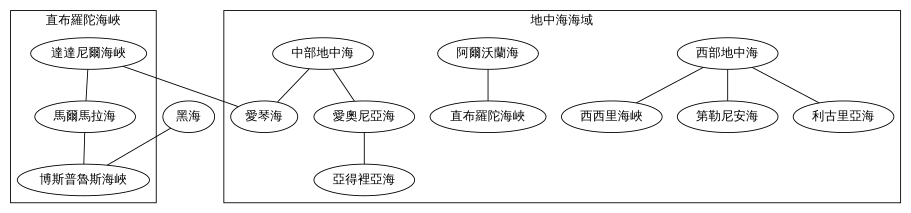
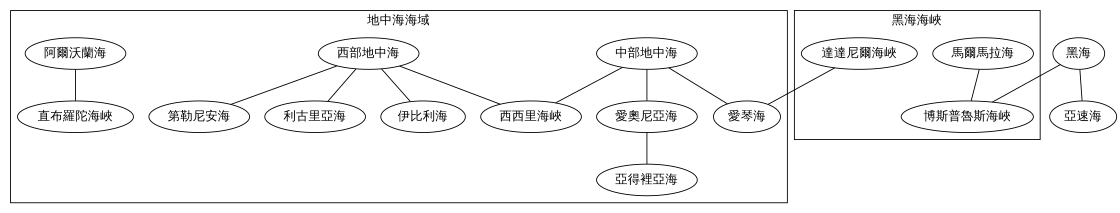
cluster "直布羅陀海峽": label "直布羅陀海峽" -> "黑海海峽"
edge "達達尼爾海峽" -- "馬爾馬拉海": removed
edge "中部地中海" -- "西西里海峽": added
node "伊比利海": added
node "亞速海": added
